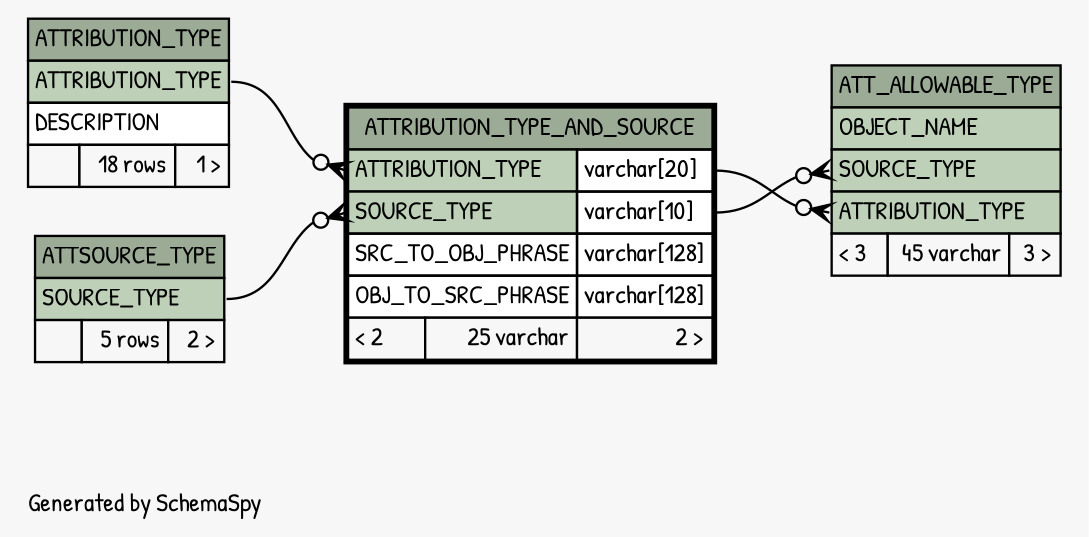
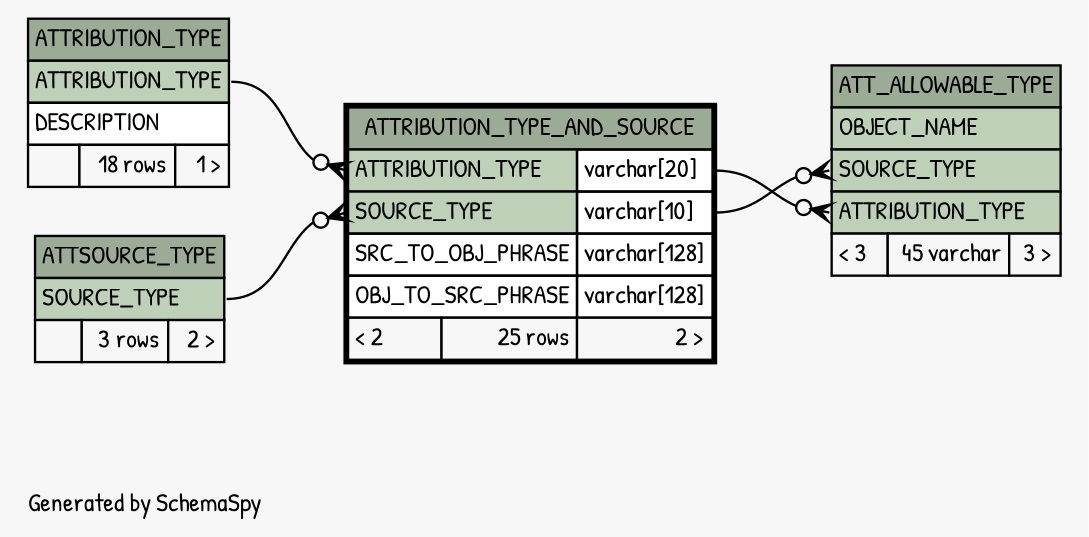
node "ATTRIBUTION_TYPE_AND_SOURCE": text "25 varchar" -> "25 rows"
node "ATTSOURCE_TYPE": text "5 rows" -> "3 rows"
